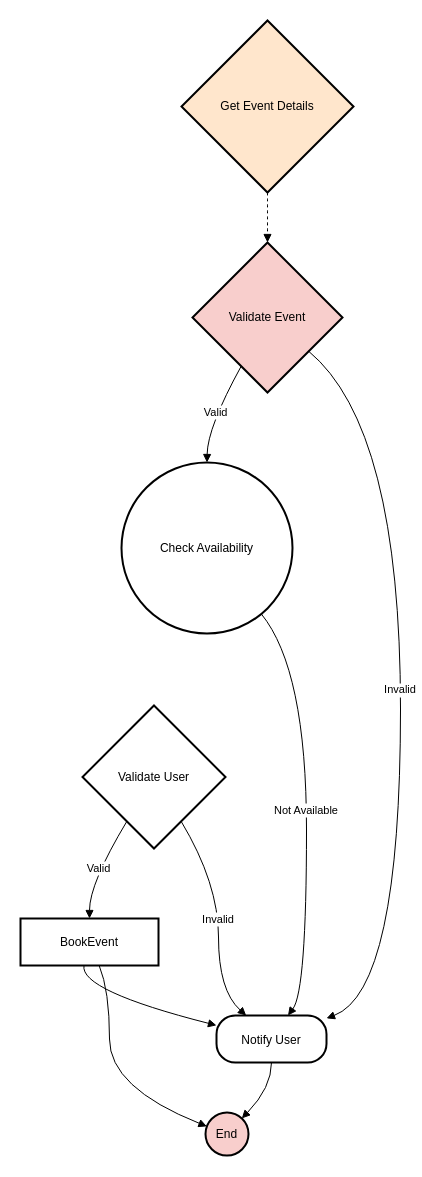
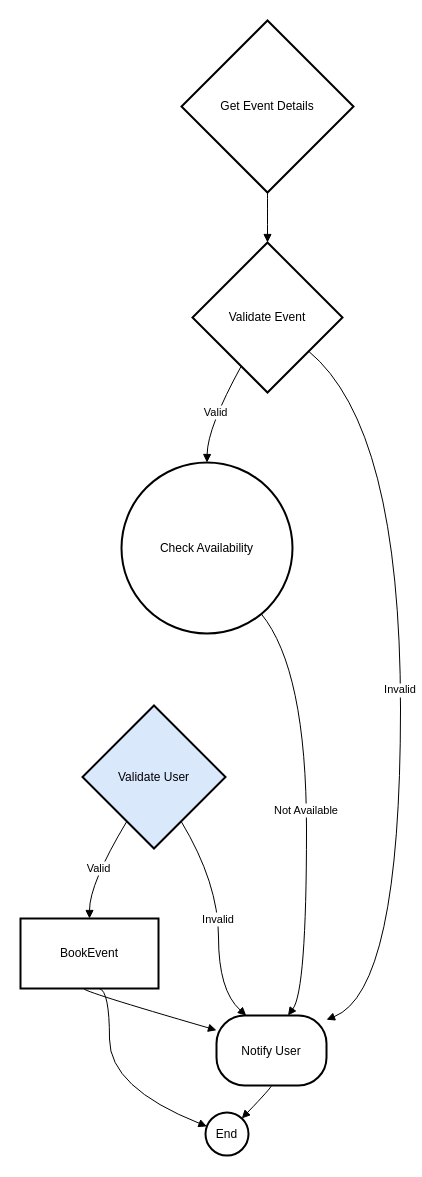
node "Get Event Details": fillcolor #ffe6cc -> #ffffff
edge "Get Event Details" -> "Validate Event": style dashed -> solid
node "Validate Event": fillcolor #f8cecc -> #ffffff
node "Validate User": fillcolor #ffffff -> #dae8fc
node "BookEvent": size 138x47 -> 138x70
node "Notify User": size 110x47 -> 110x70
node "End": fillcolor #f8cecc -> #ffffff
